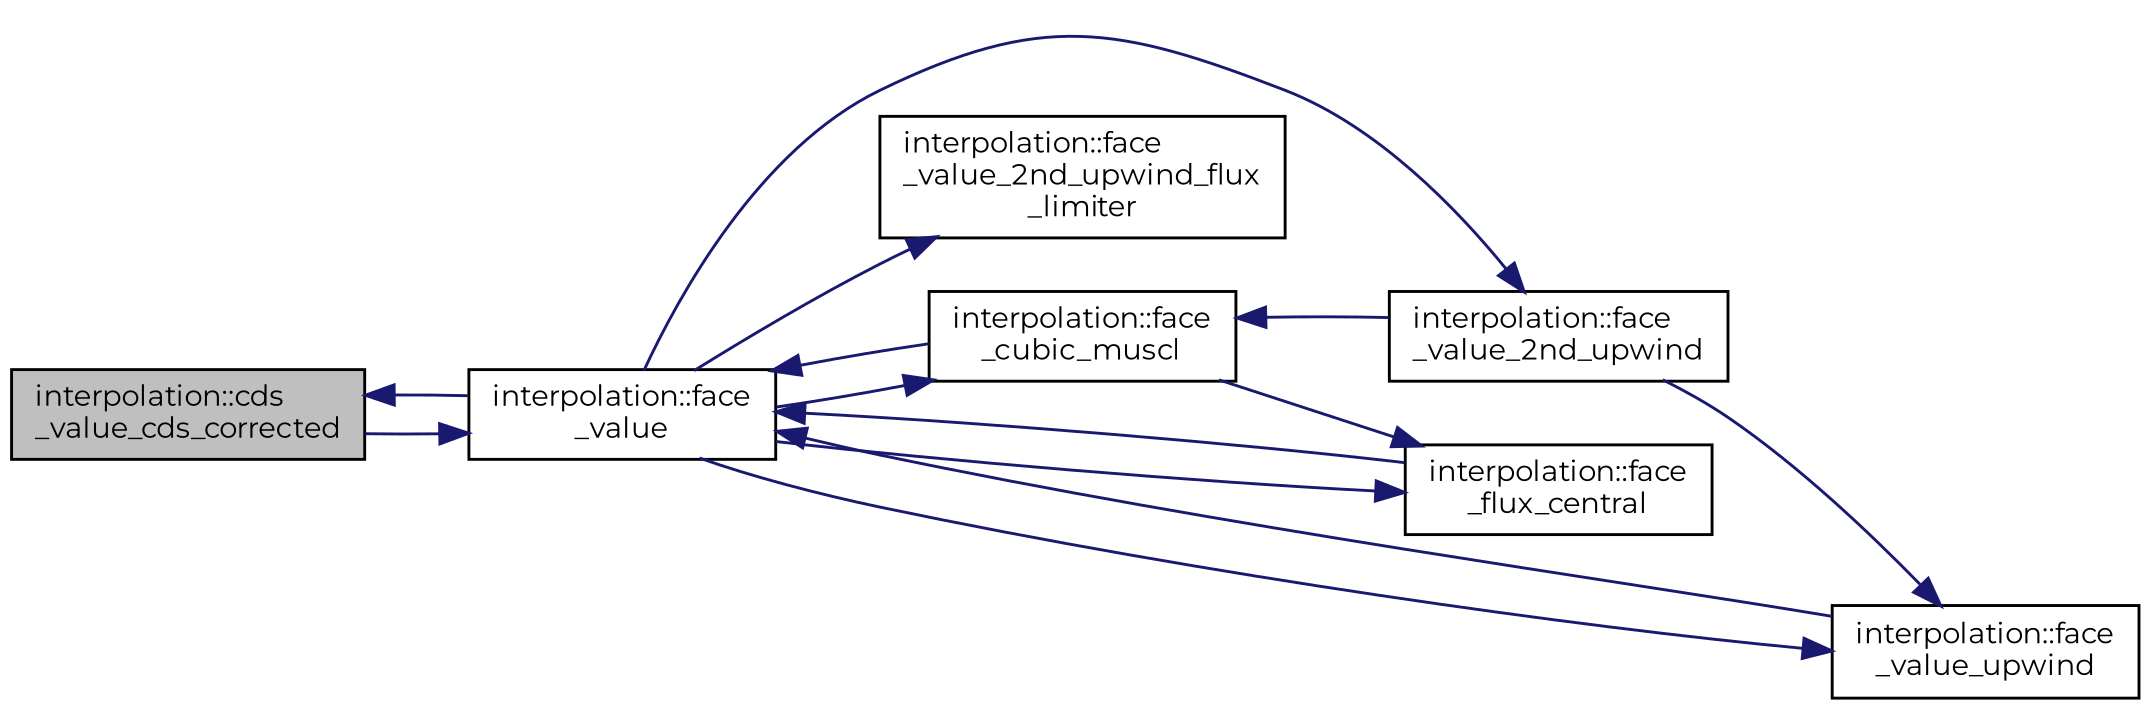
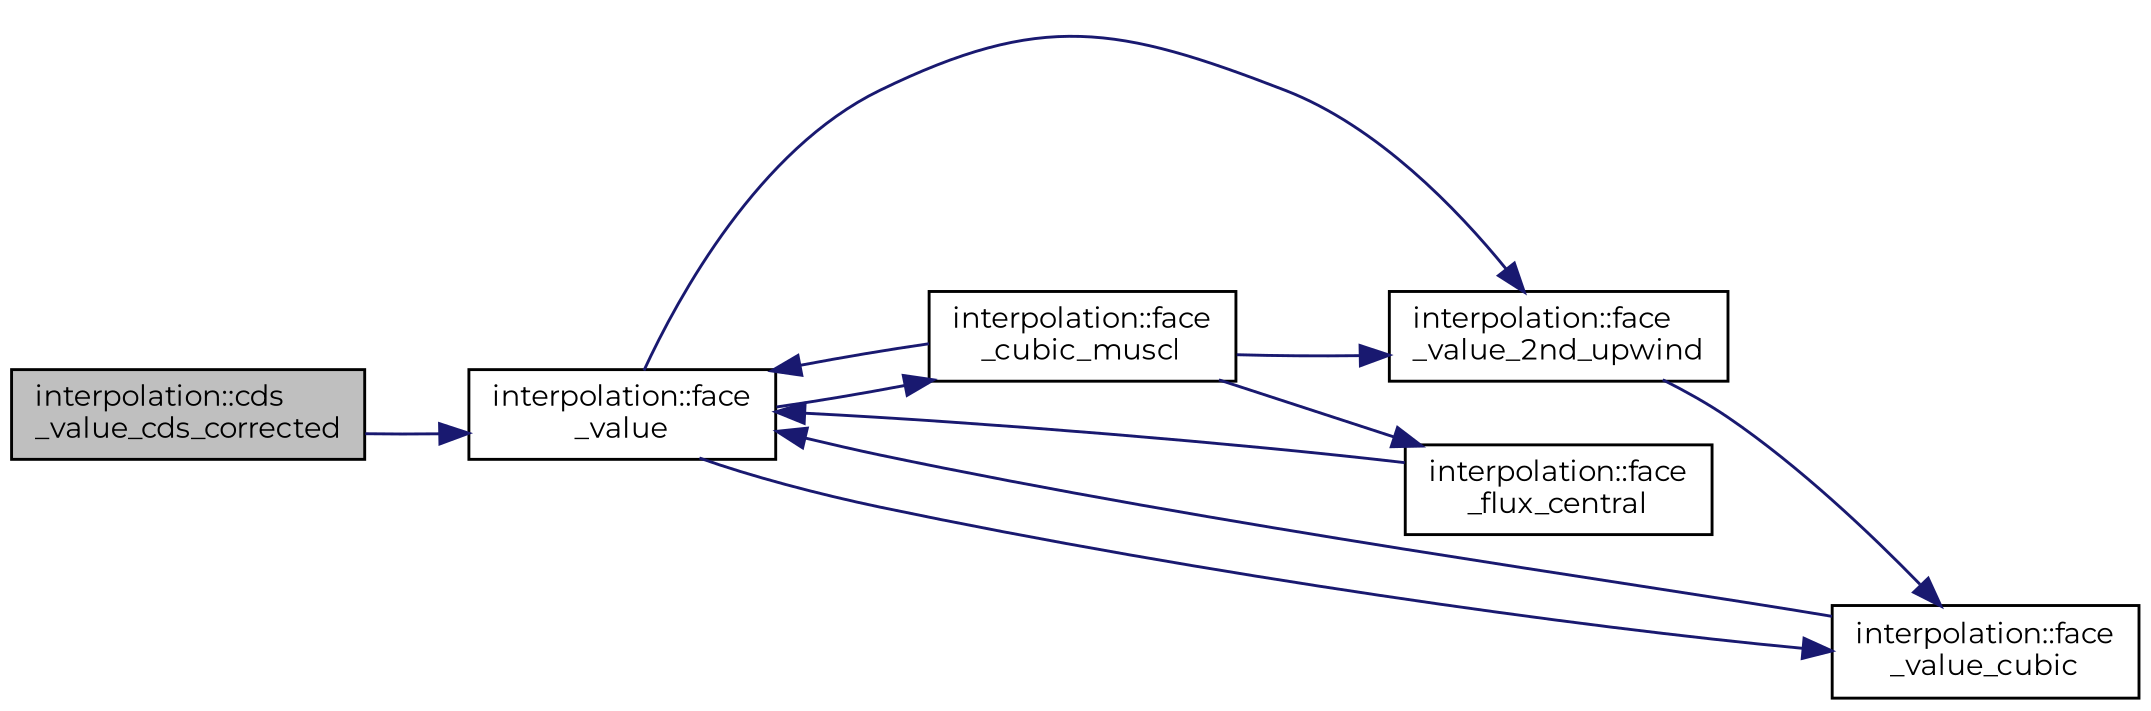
node "interpolation::face _value_2nd_upwind_flux _limiter": removed
edge "interpolation::face _value_2nd_upwind" -> "interpolation::face _cubic_muscl": reversed
edge "interpolation::face _value" -> "interpolation::cds _value_cds_corrected": removed
edge "interpolation::face _value" -> "interpolation::face _flux_central": removed
node "interpolation::face _value_upwind": label "interpolation::face _value_upwind" -> "interpolation::face _value_cubic"
